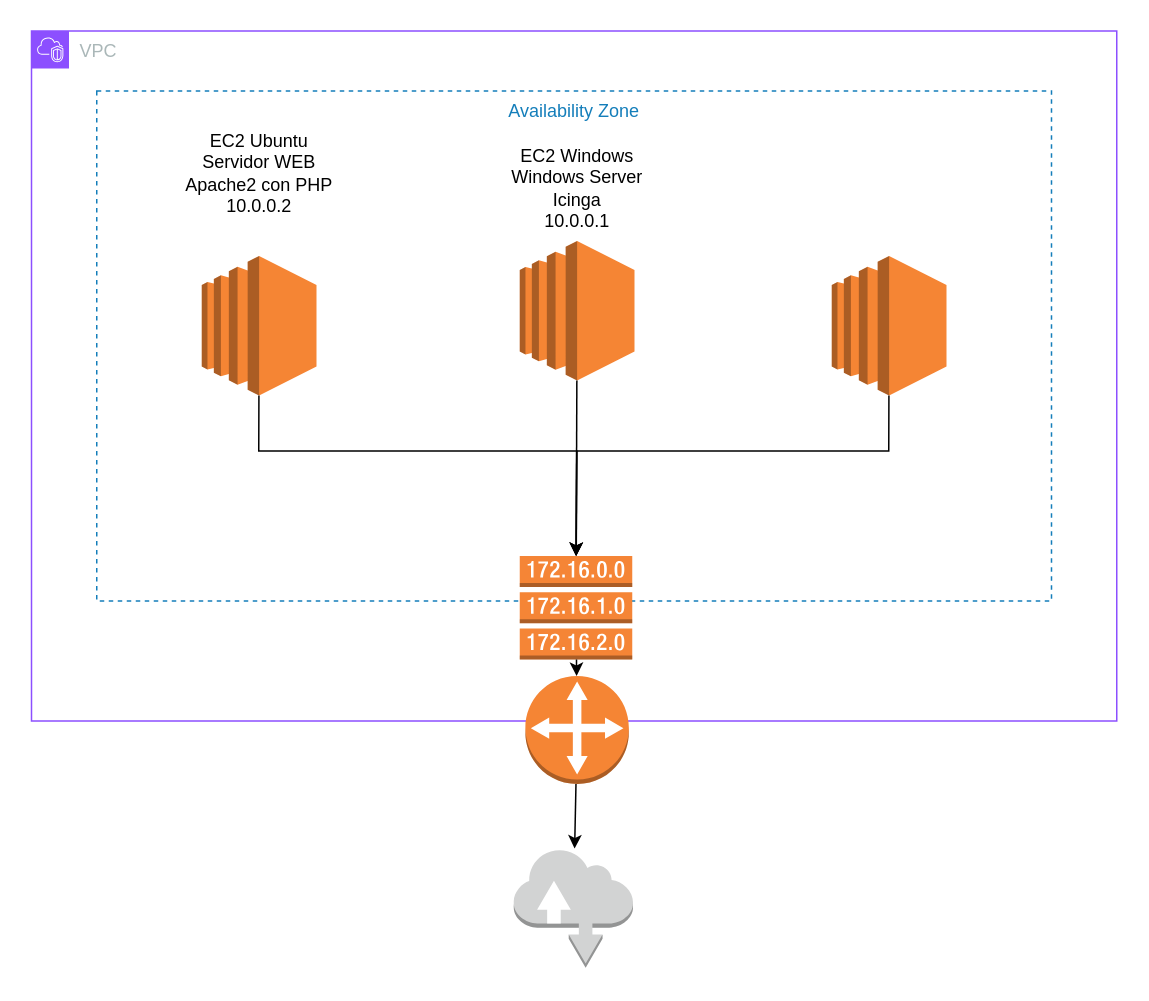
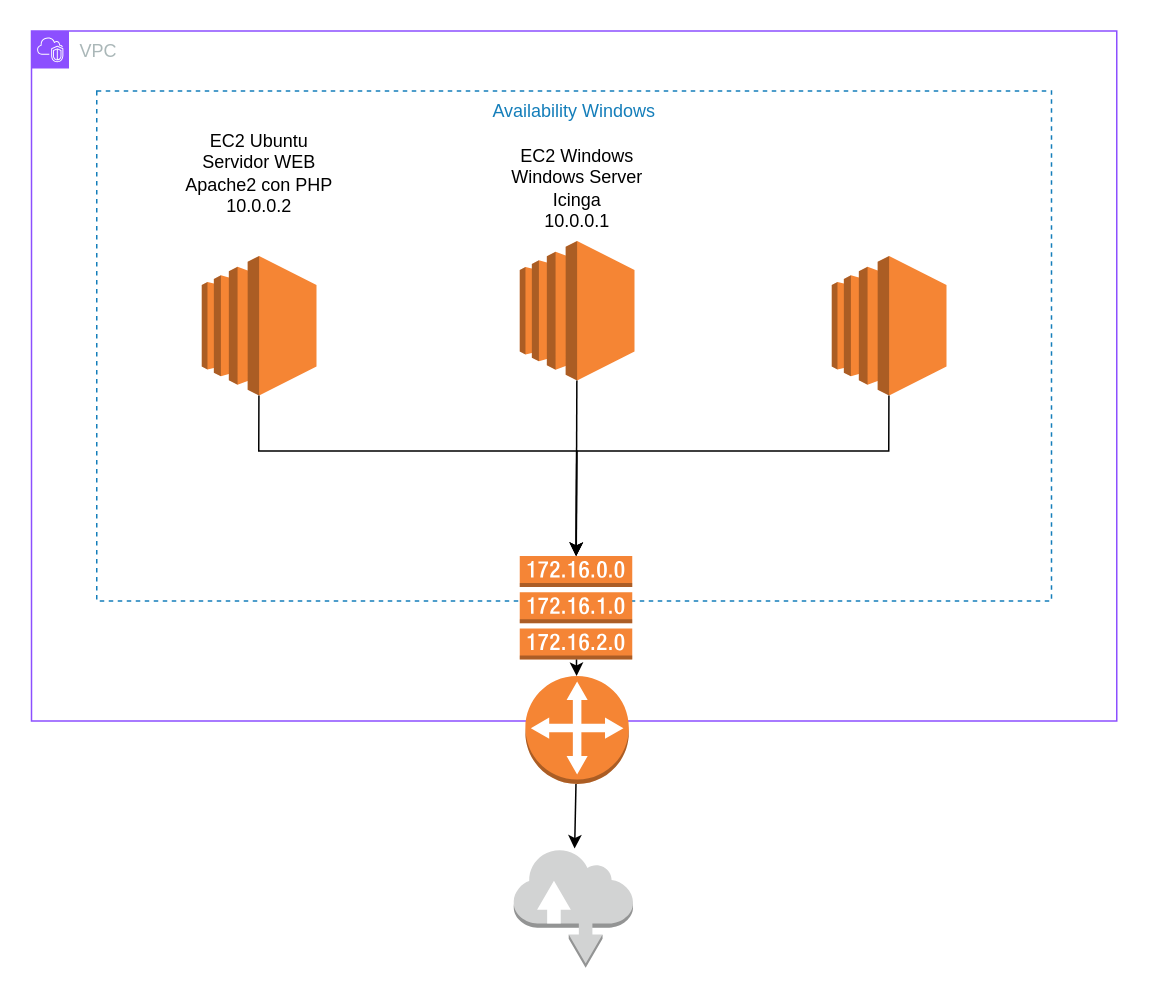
node "Availability Zone": label "Availability Zone" -> "Availability Windows"
